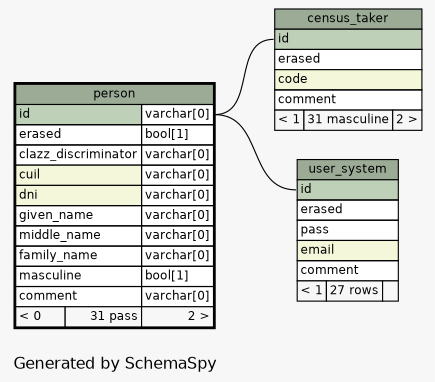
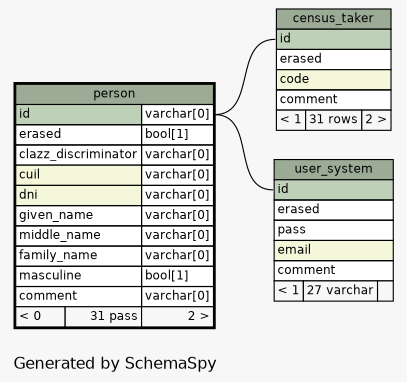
node "census_taker": text "31 masculine" -> "31 rows"
node "user_system": text "27 rows" -> "27 varchar"
